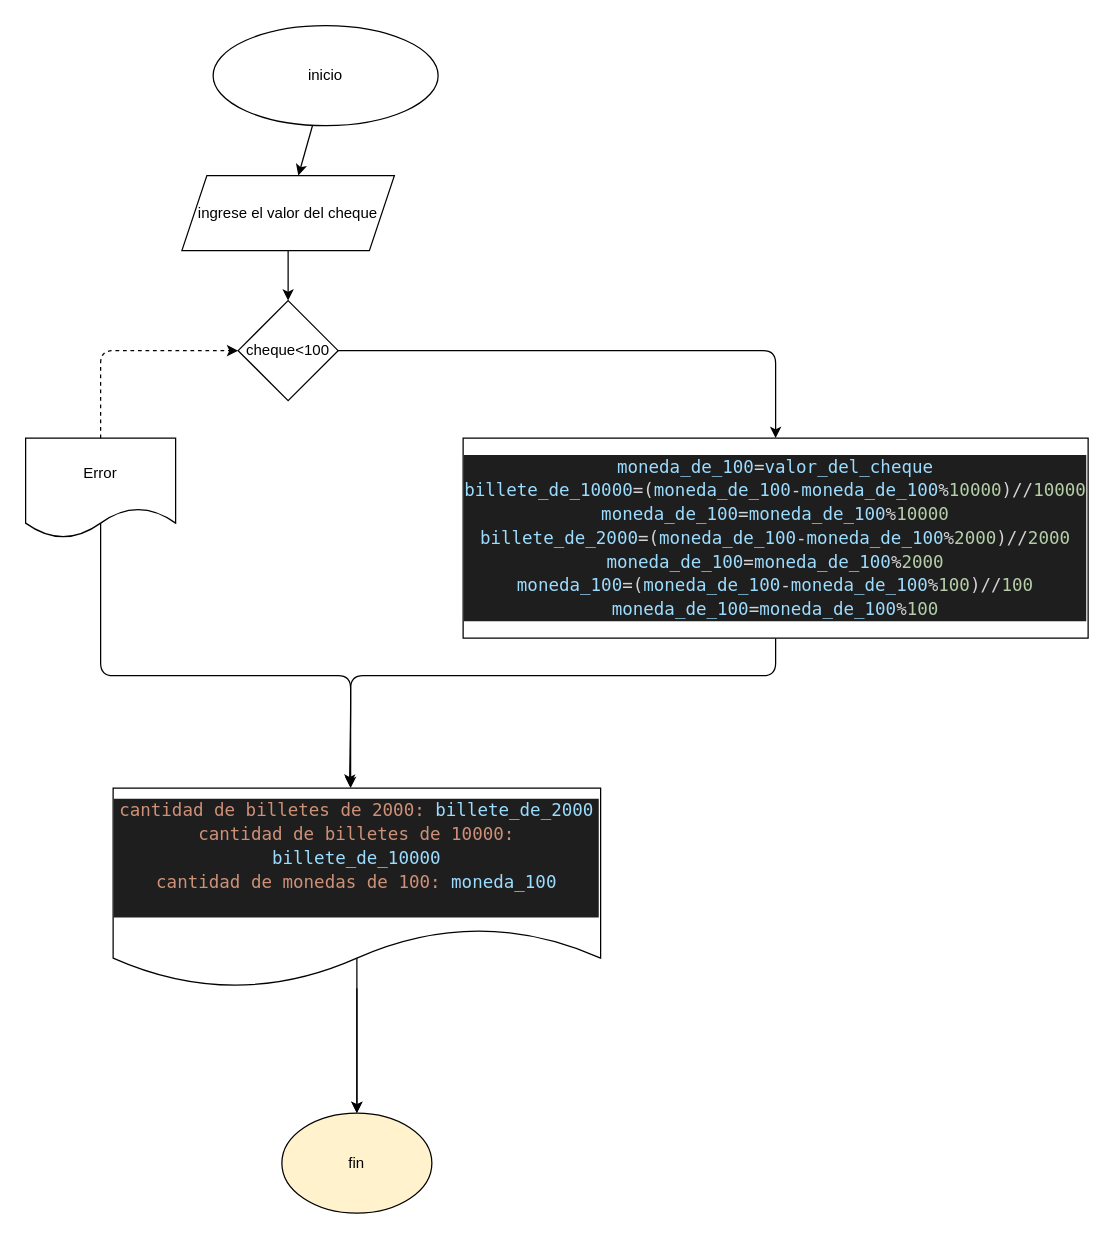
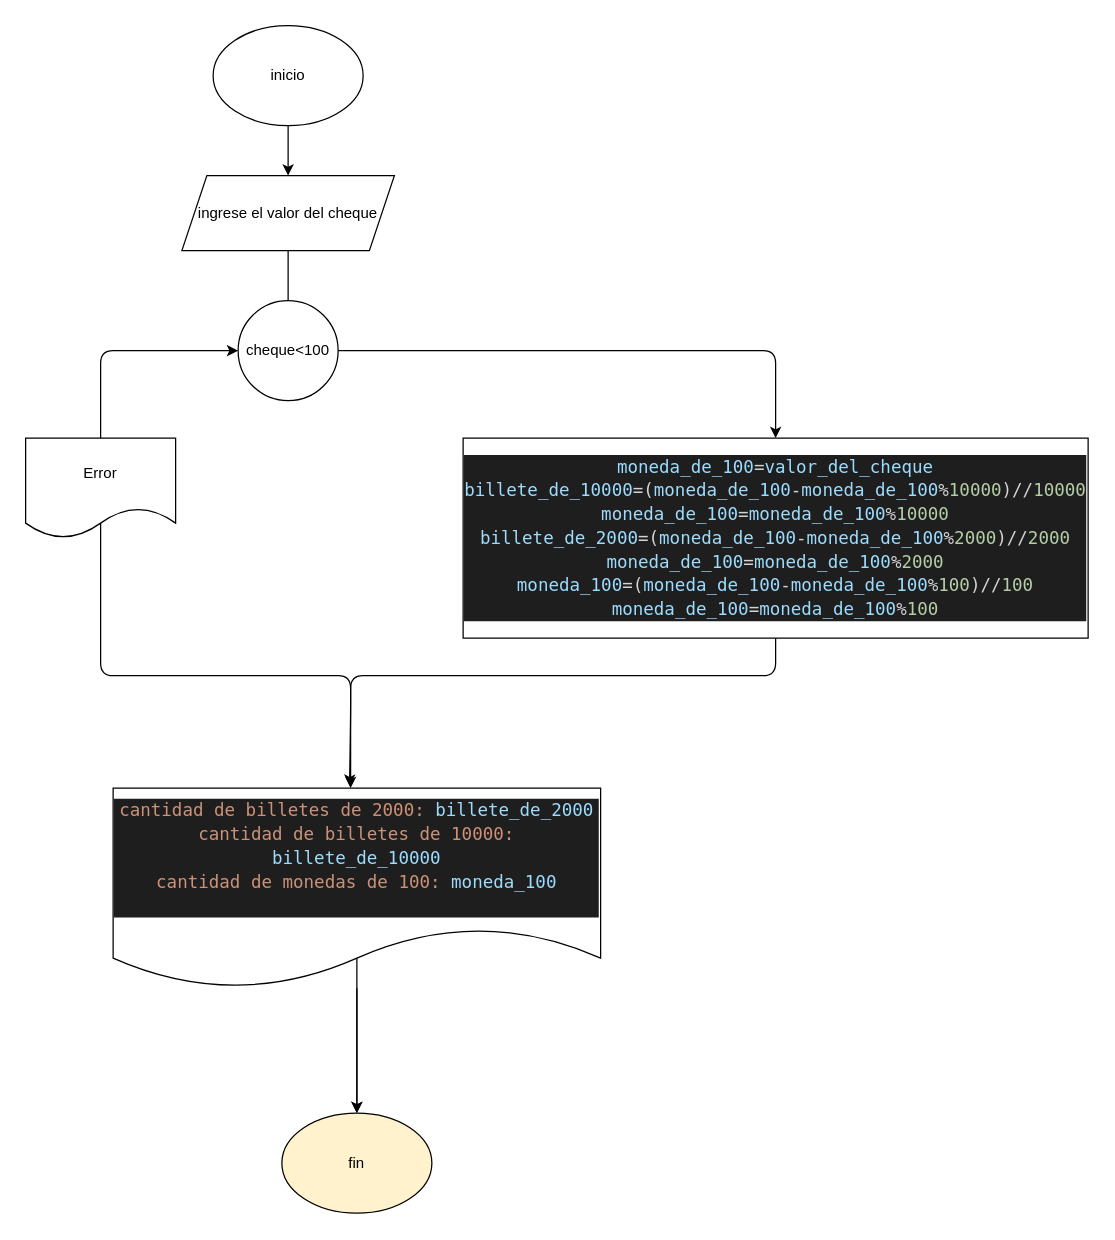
node "inicio": size 225x100 -> 150x100
edge "ingrese el valor del cheque" -> "cheque<100": arrowhead classic -> none
edge "Error" -> "cheque<100": style dashed -> solid
node "cheque<100": shape diamond -> ellipse
